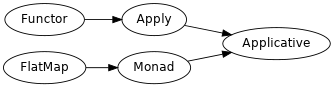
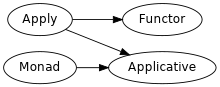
edge "Functor" -> "Apply": reversed
node "FlatMap": removed
